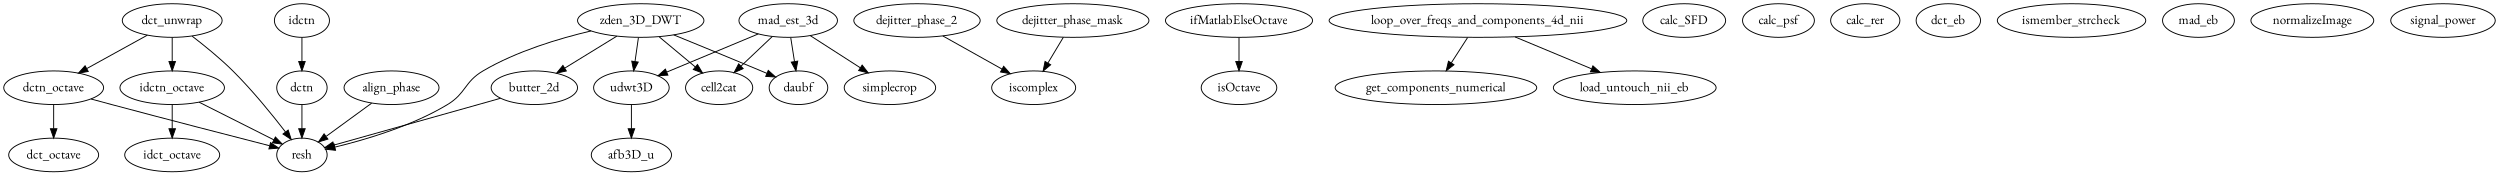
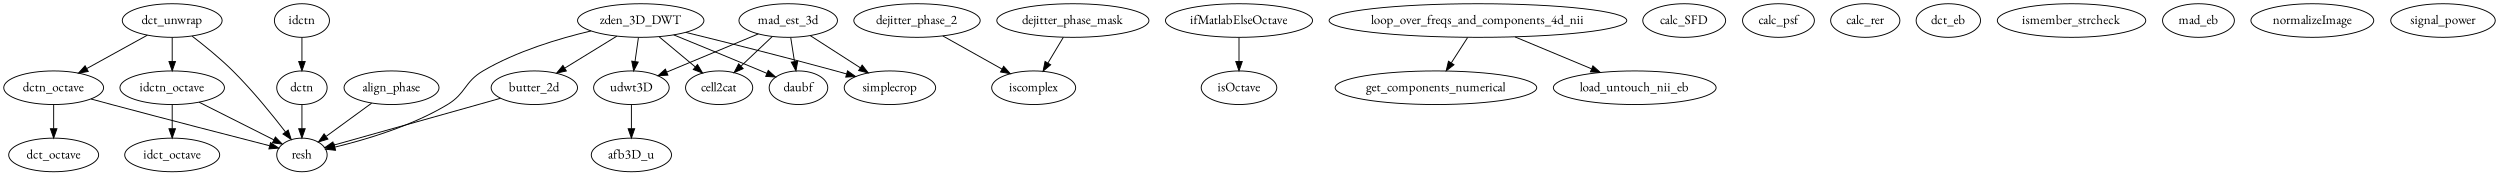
edge "zden_3D_DWT" -> "simplecrop": added
